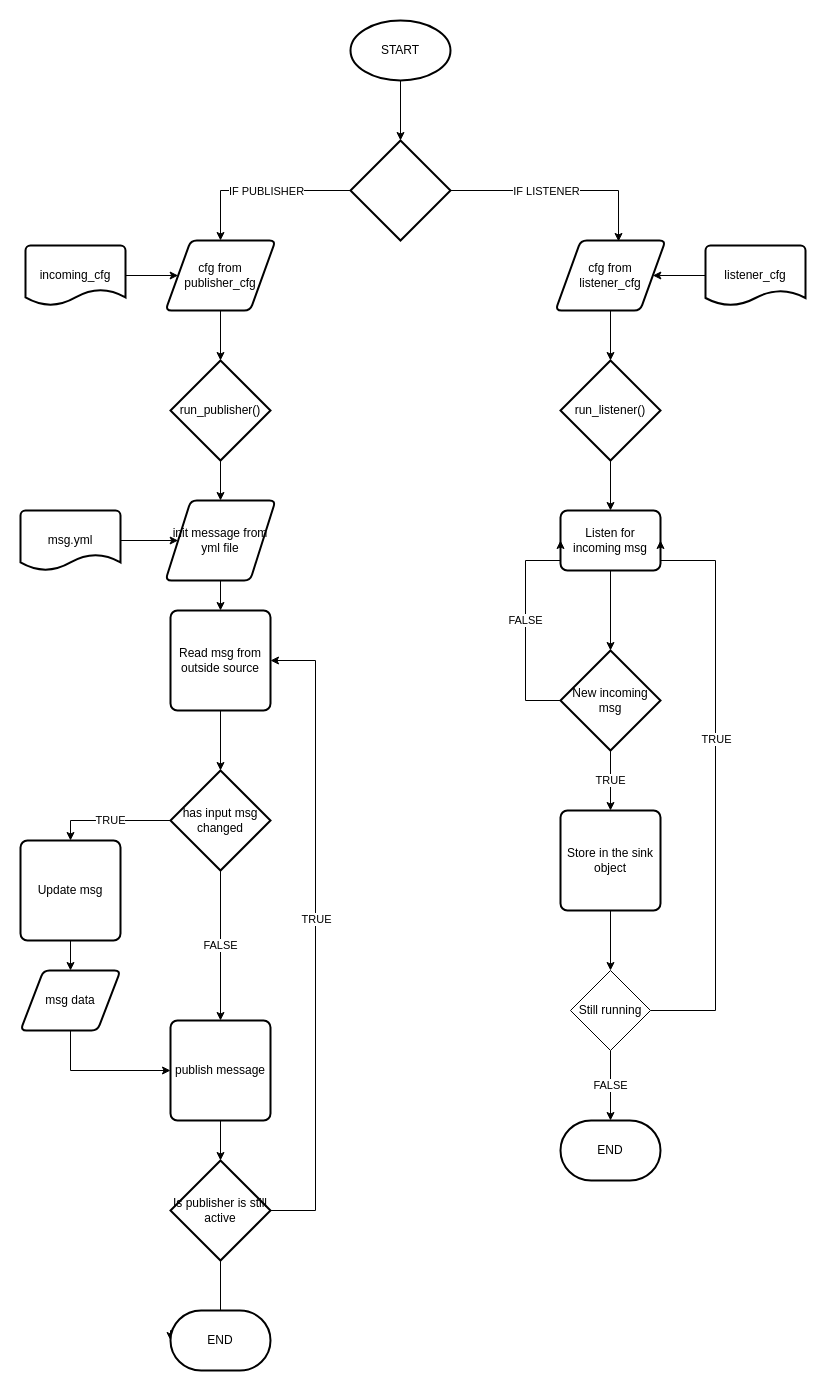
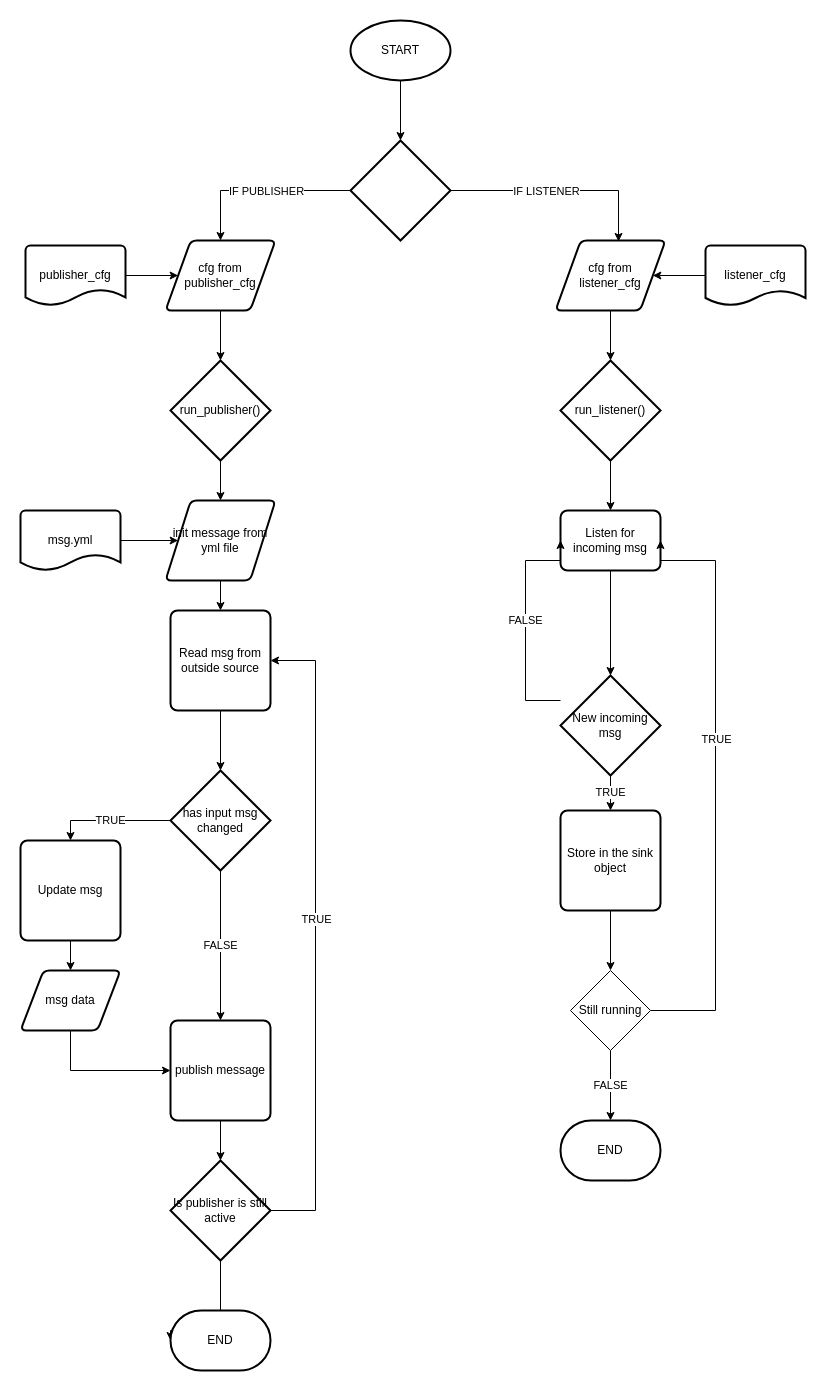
node "incoming_cfg": label "incoming_cfg" -> "publisher_cfg"
node "New incoming msg": moved (611, 701) -> (611, 726)
